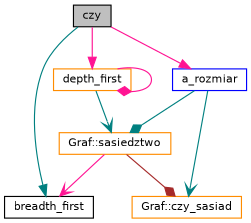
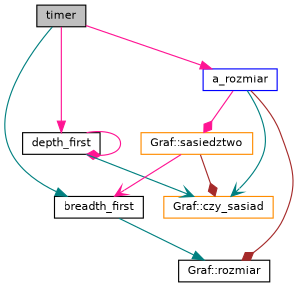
node "czy": label "czy" -> "timer"
node "depth_first": color darkorange -> black
edge "depth_first" -> "Graf::sasiedztwo": now "depth_first" -> "Graf::czy_sasiad"
edge "a_rozmiar" -> "Graf::sasiedztwo": color teal -> deeppink
node "Graf::rozmiar": added
